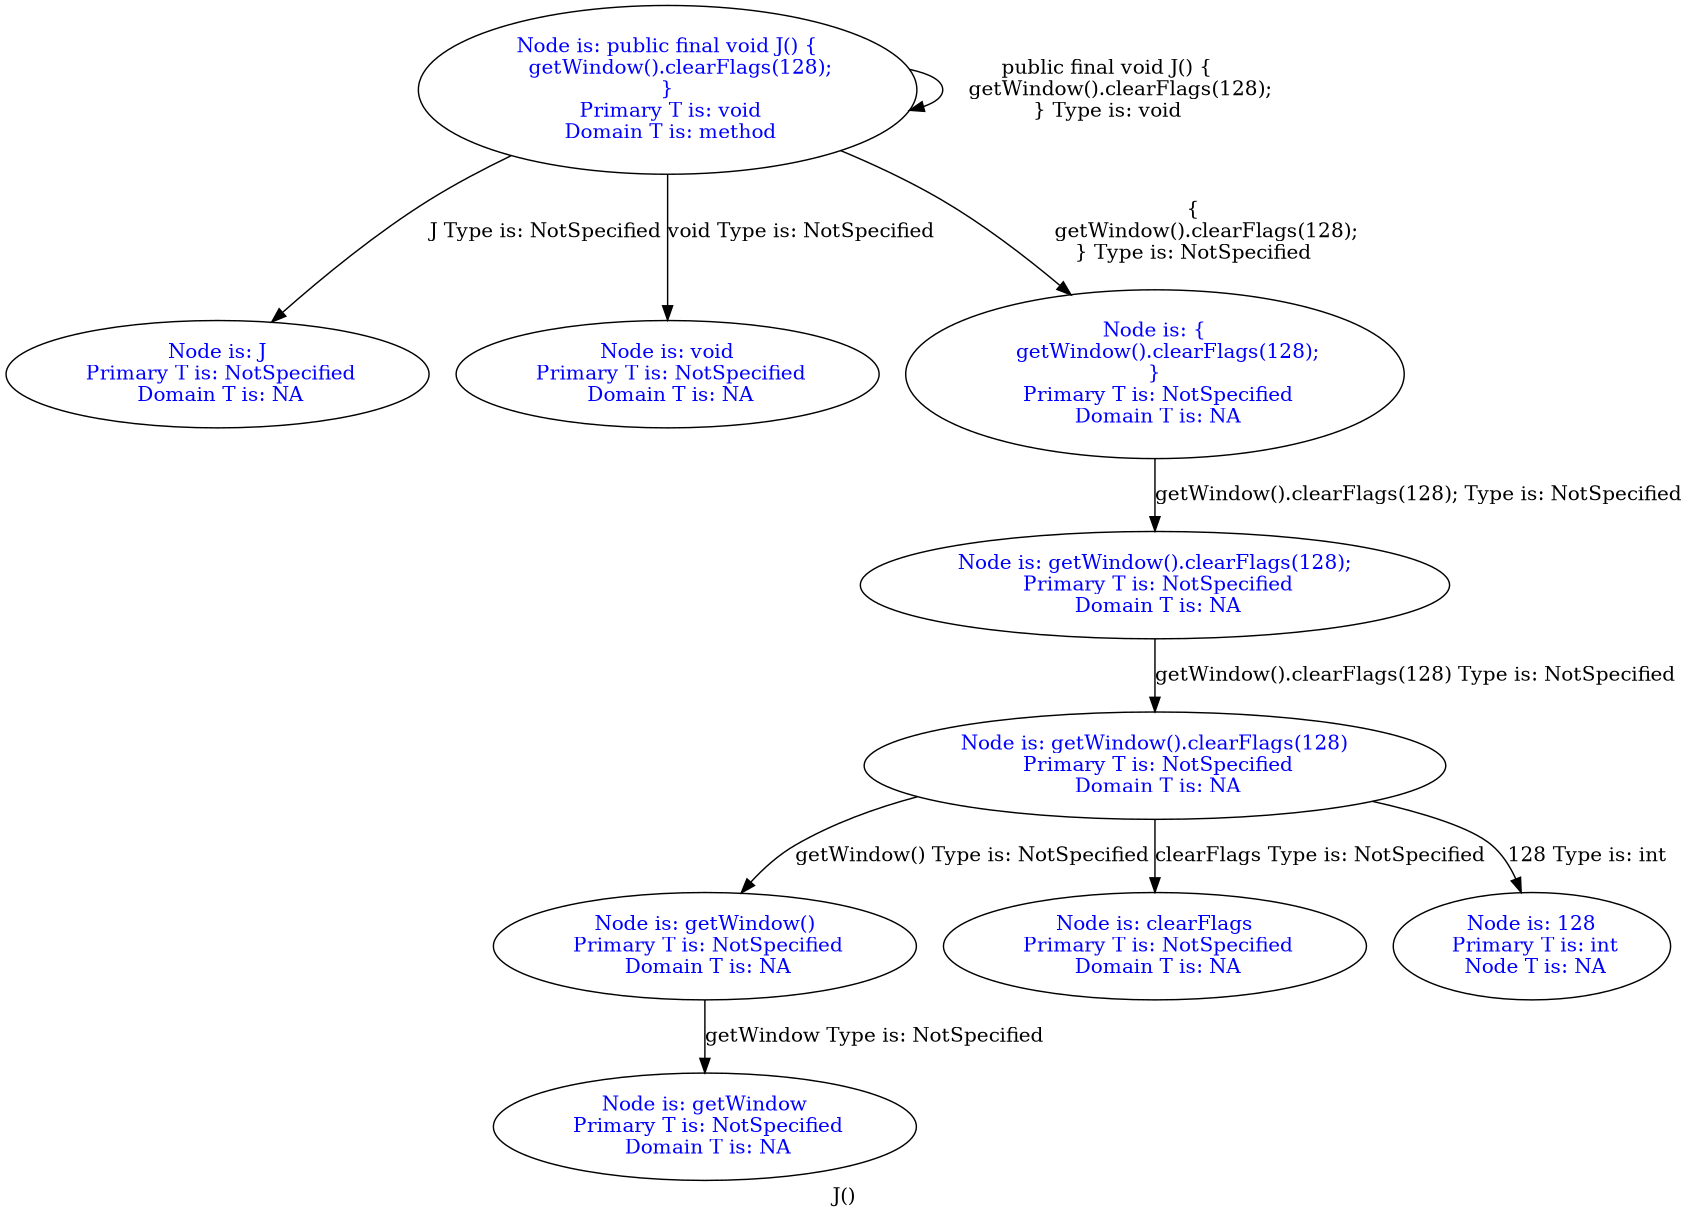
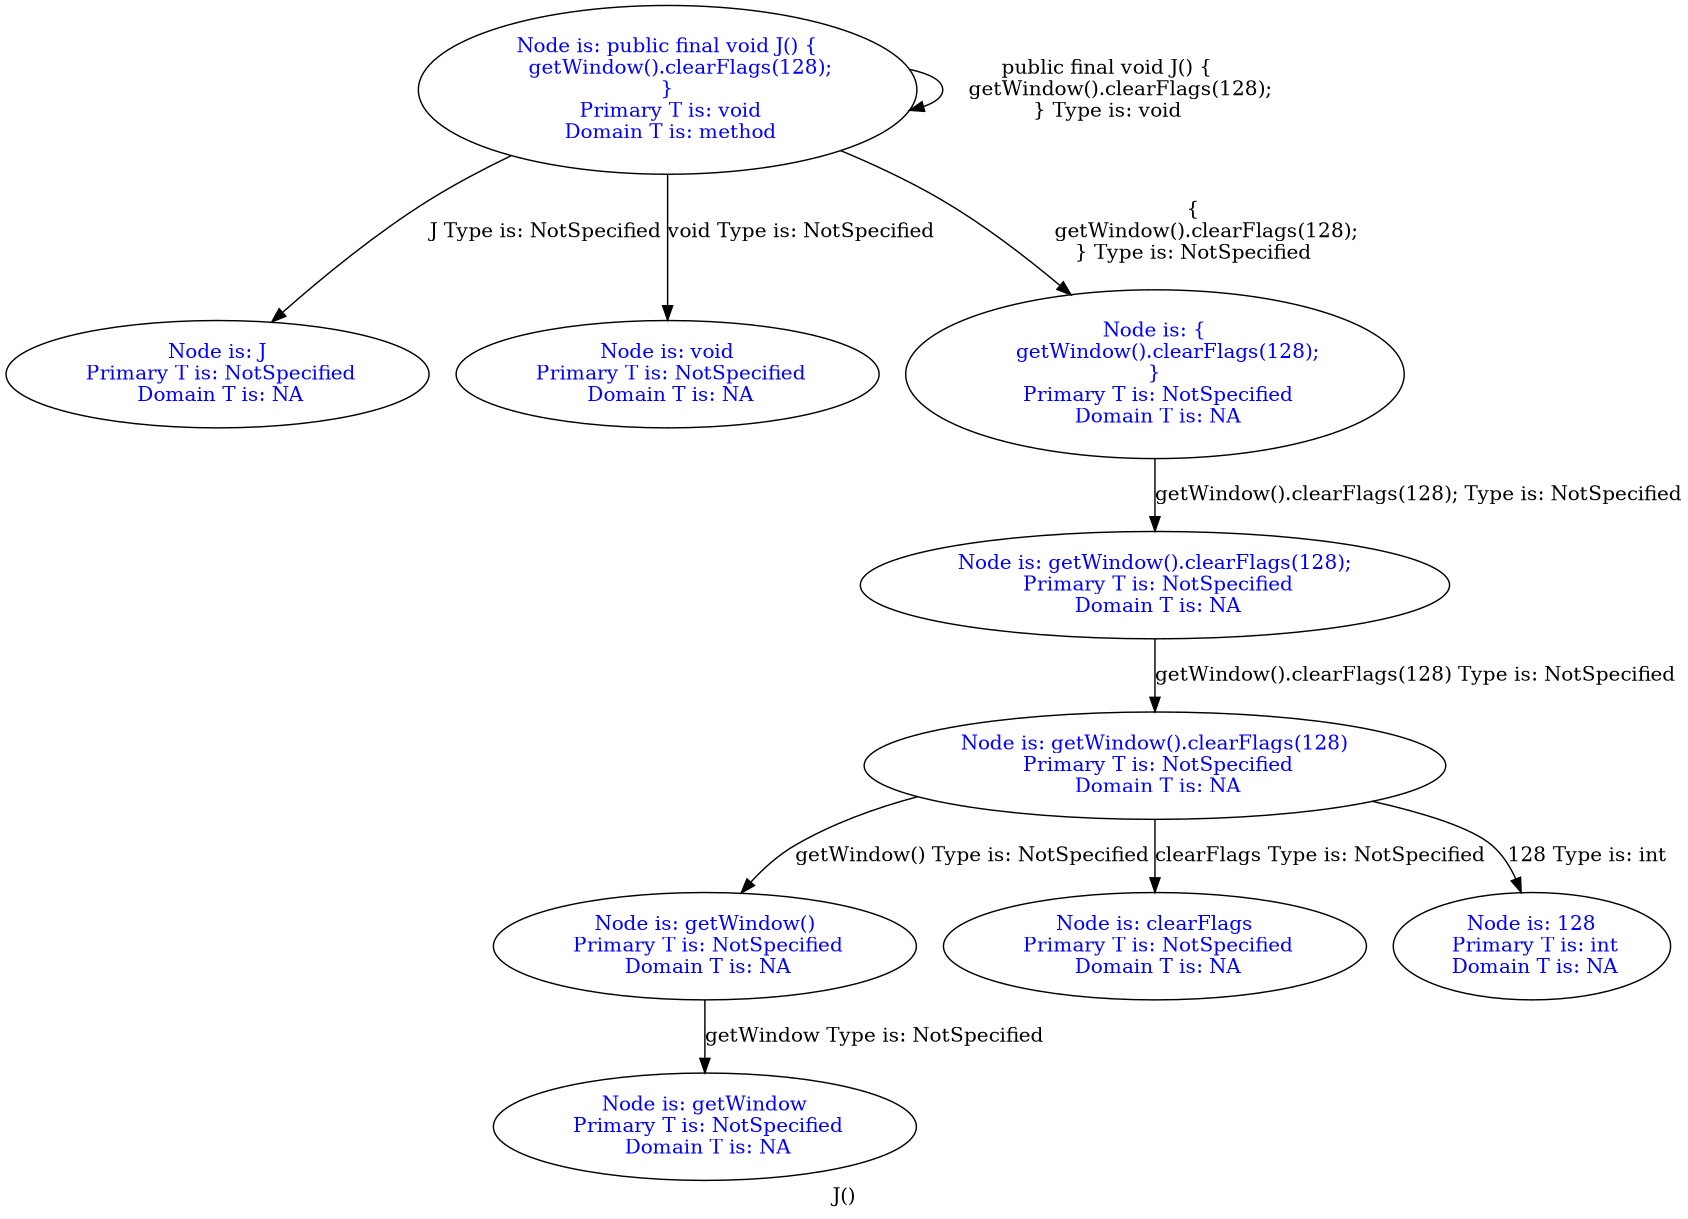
node "Node is: 128 Primary T is: int Node T is: NA": label "Node is: 128 Primary T is: int Node T is: NA" -> "Node is: 128 Primary T is: int Domain T is: NA"
